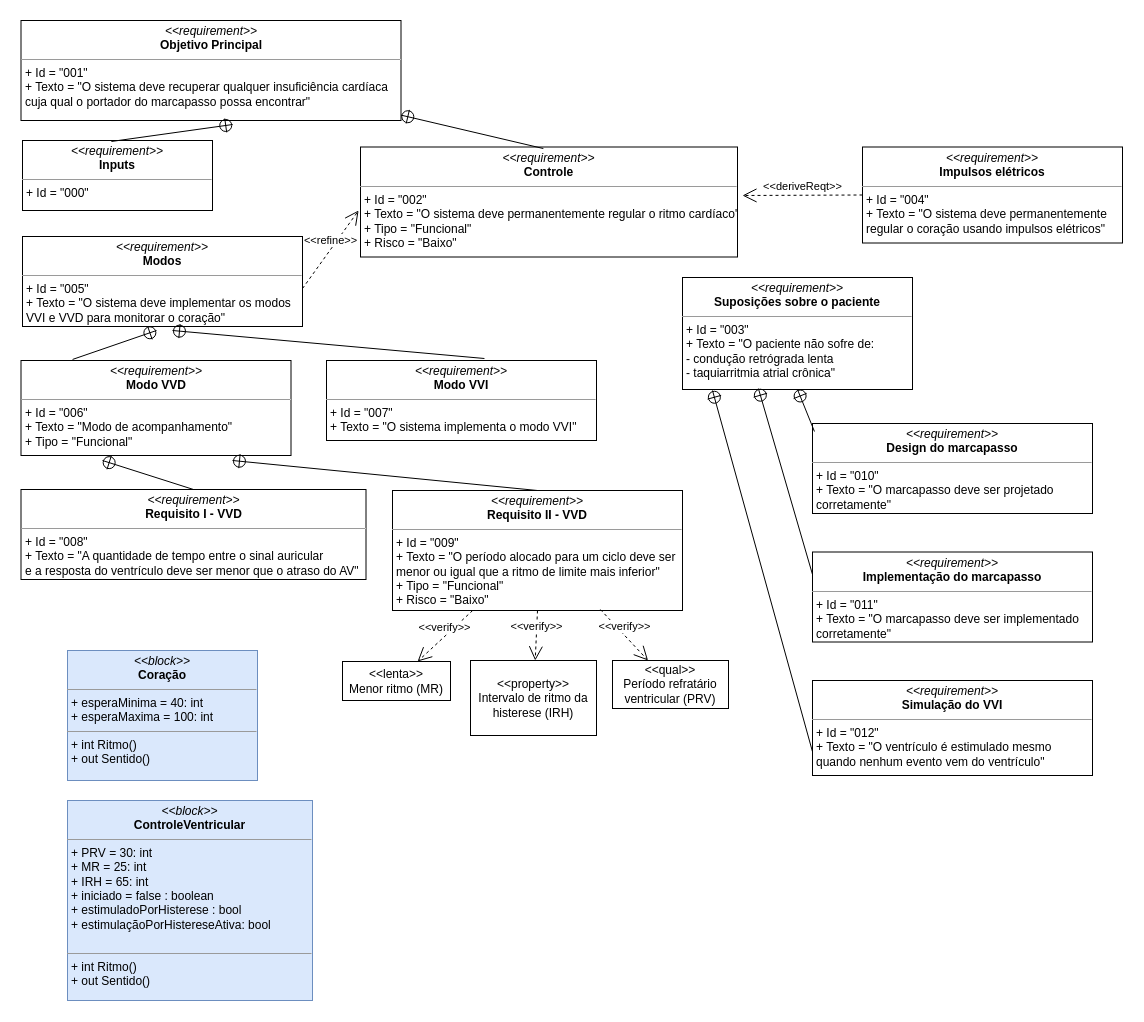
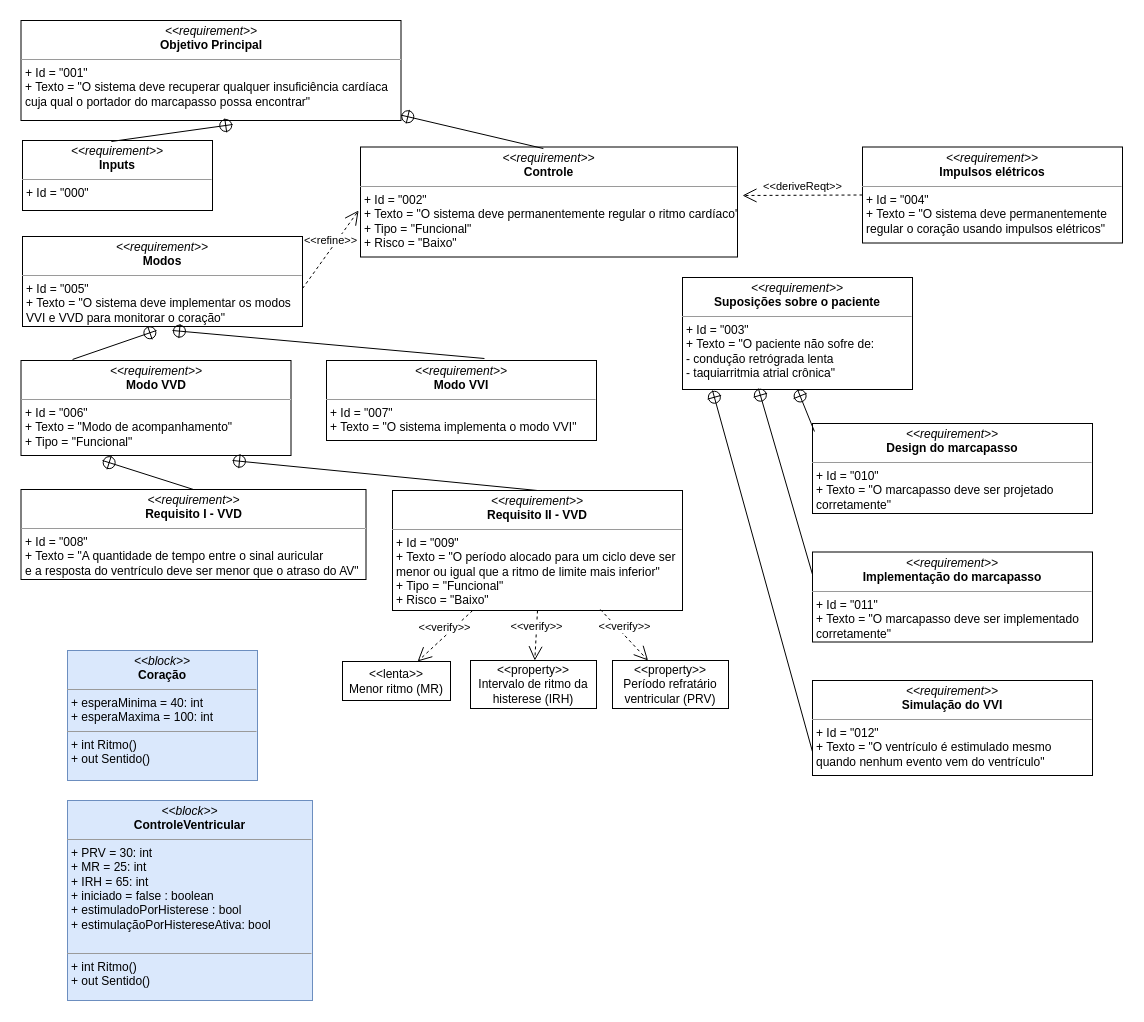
node "<<qual>> Período refratário ventricular (PRV)": label "<<qual>> Período refratário ventricular (PRV)" -> "<<property>> Período refratário ventricular (PRV)"
node "<<property>> Intervalo de ritmo da histerese (IRH)": size 126x75 -> 126x48
